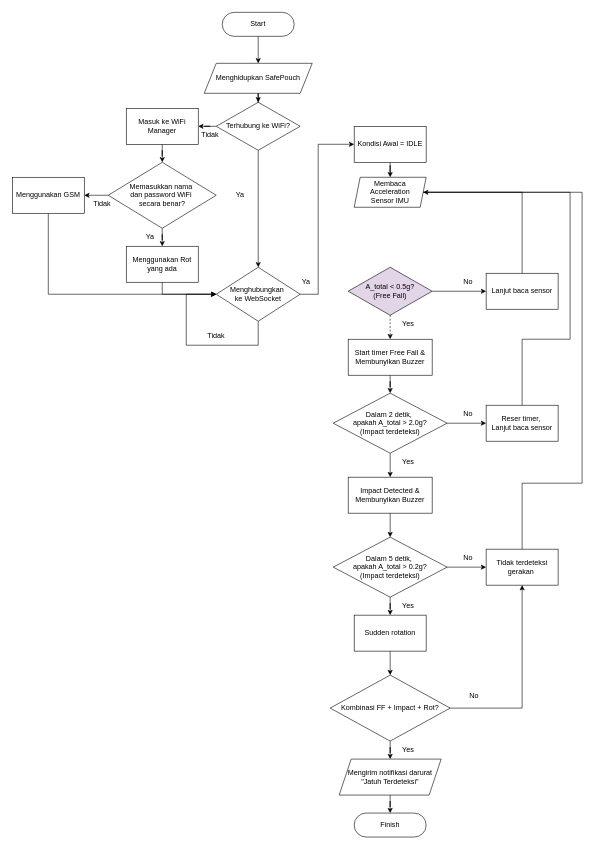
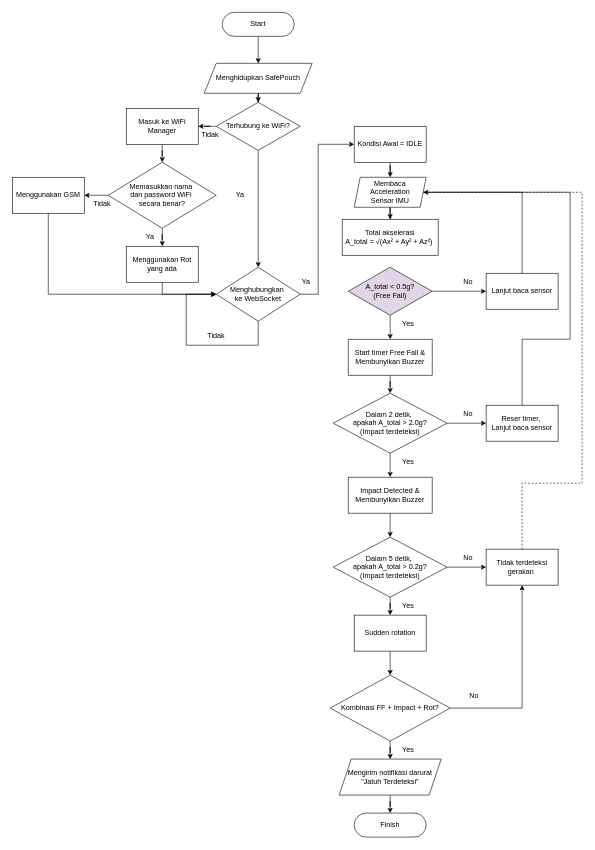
edge "Membaca Acceleration Sensor IMU" -> "Total akselerasi A_total = √(Ax² + Ay² + Az²)": added
node "Total akselerasi A_total = √(Ax² + Ay² + Az²)": added
edge "A_total < 0.5g? (Free Fall)" -> "Start timer Free Fall & Membunyikan Buzzer": style dashed -> solid
edge "Membaca Acceleration Sensor IMU" -- "Tidak terdeteksi gerakan": style solid -> dashed
